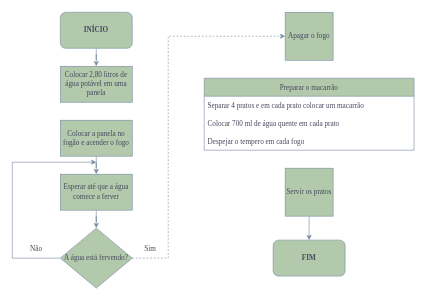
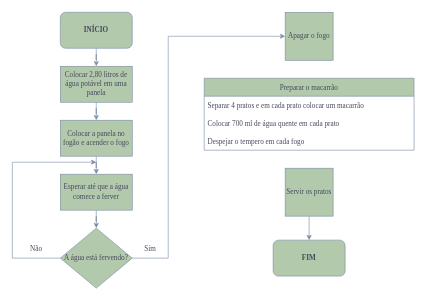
edge "A água está fervendo?" -> "Apagar o fogo": style dashed -> solid
edge "Colocar 2,80 litros de água potável em uma panela" -> "Colocar a panela no fogão e acender o fogo": added
